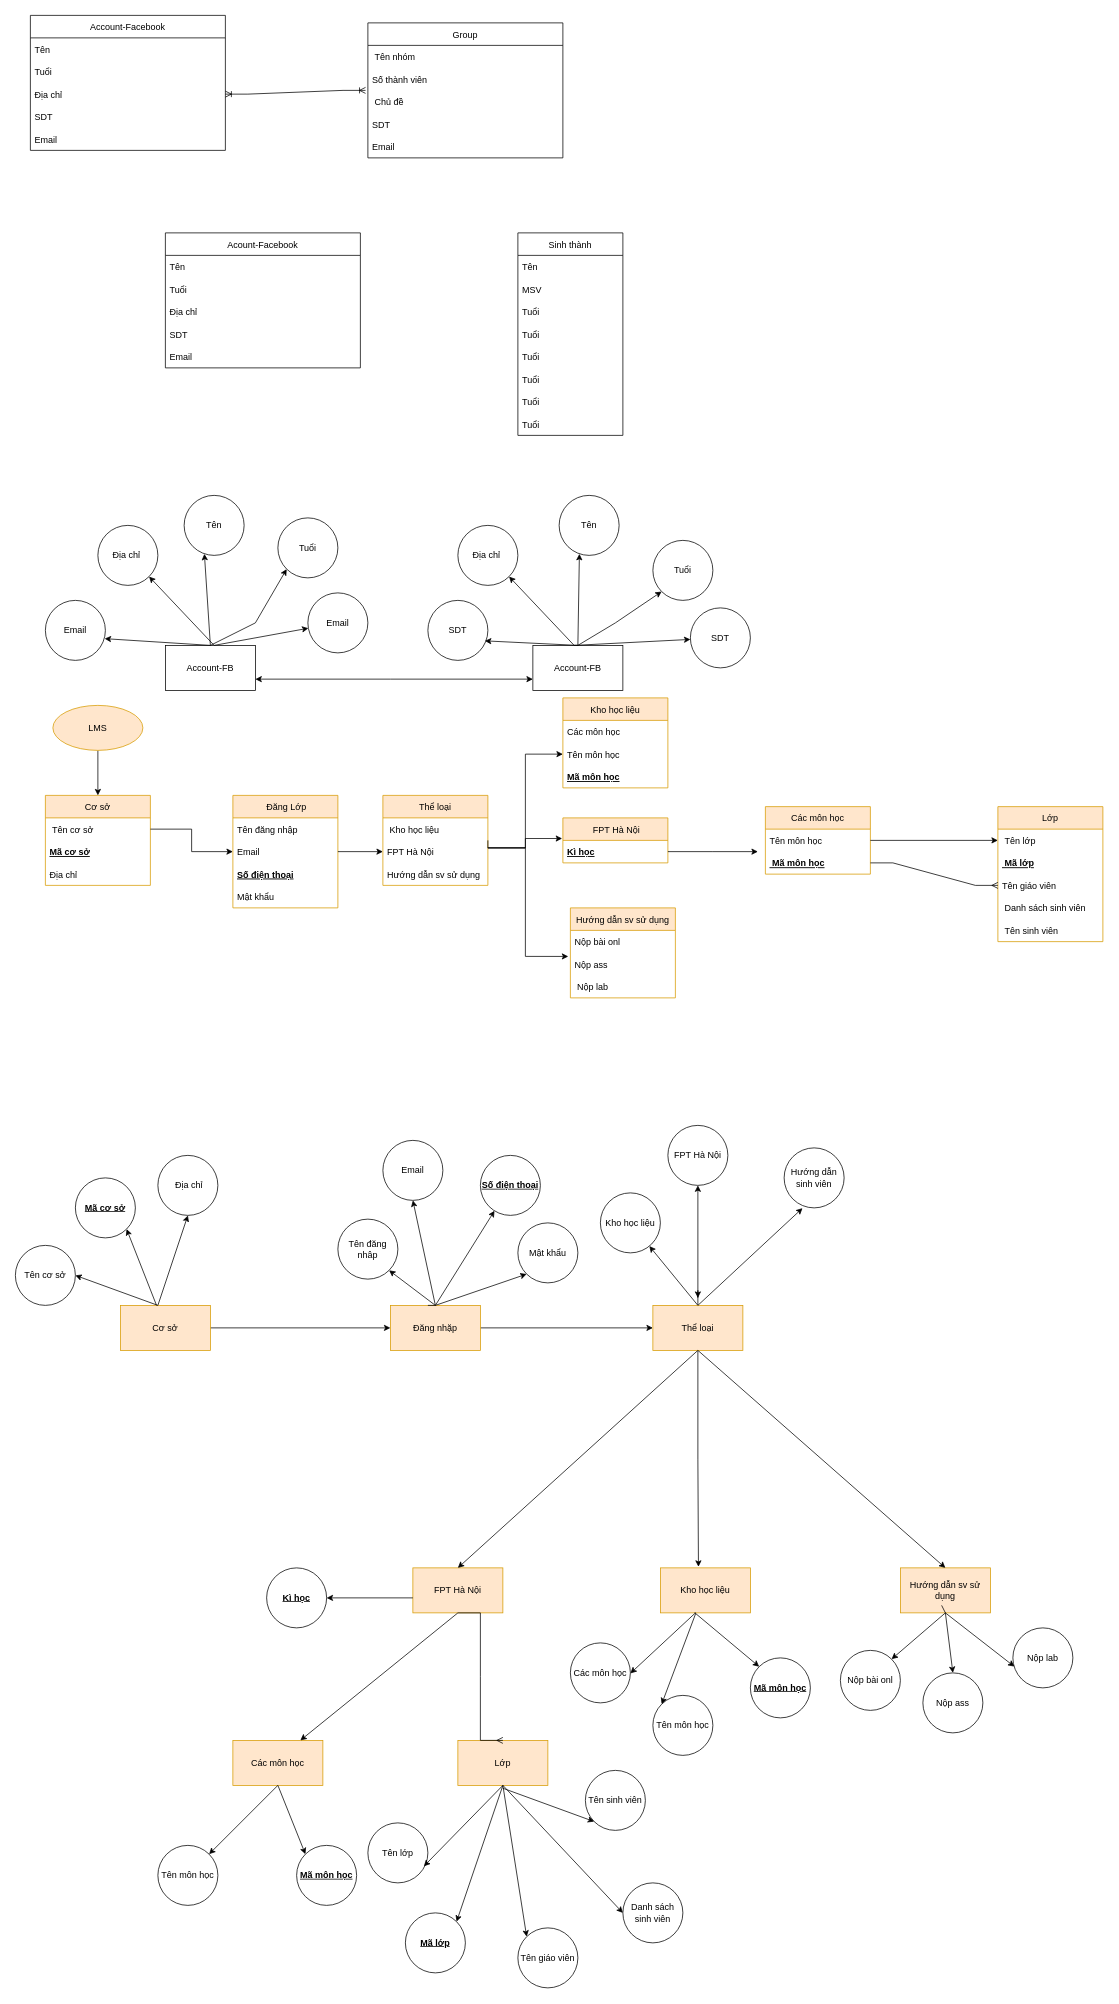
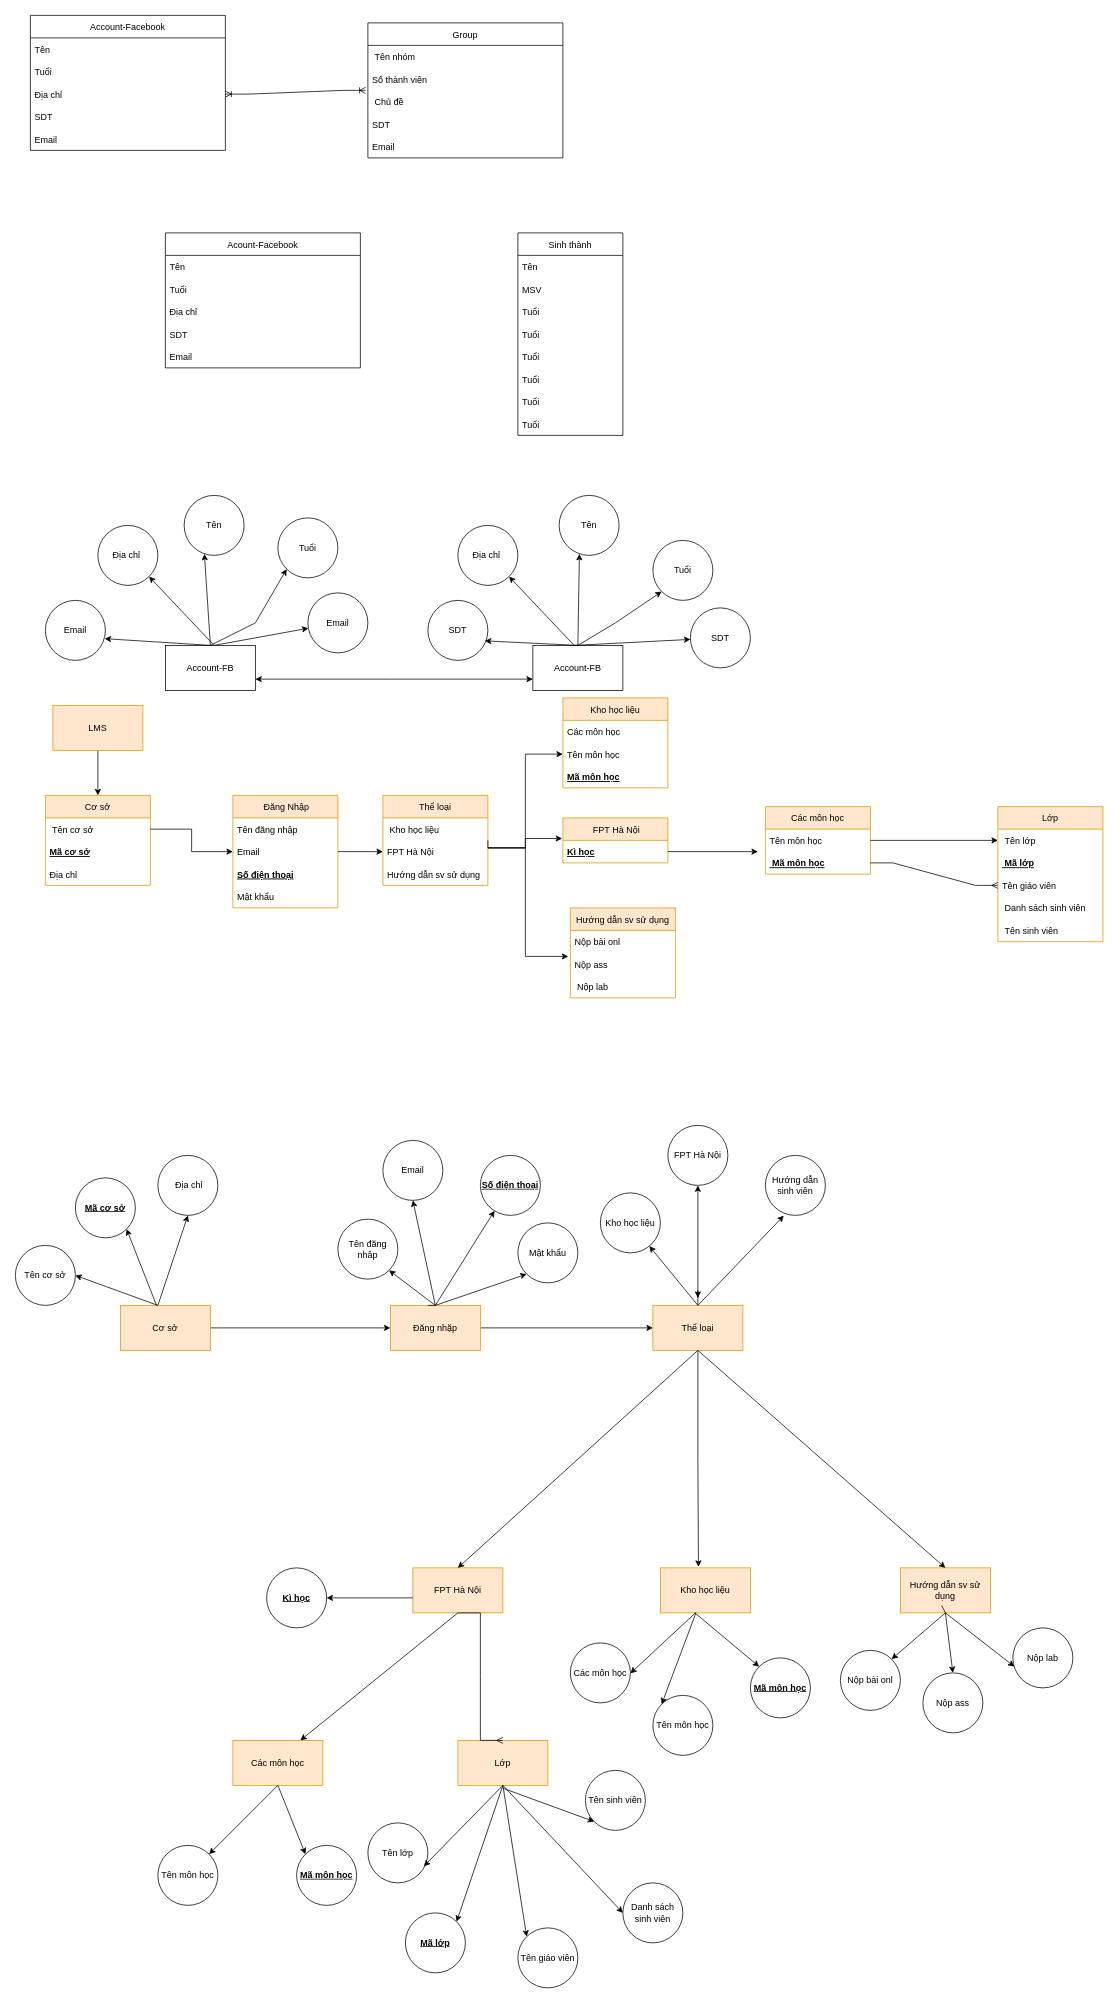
node "LMS": shape ellipse -> rectangle
node "Đăng Lớp": label "Đăng Lớp" -> "Đăng Nhập"
node "Hướng dẫn sinh viên": moved (814, 1178) -> (795, 1185)
